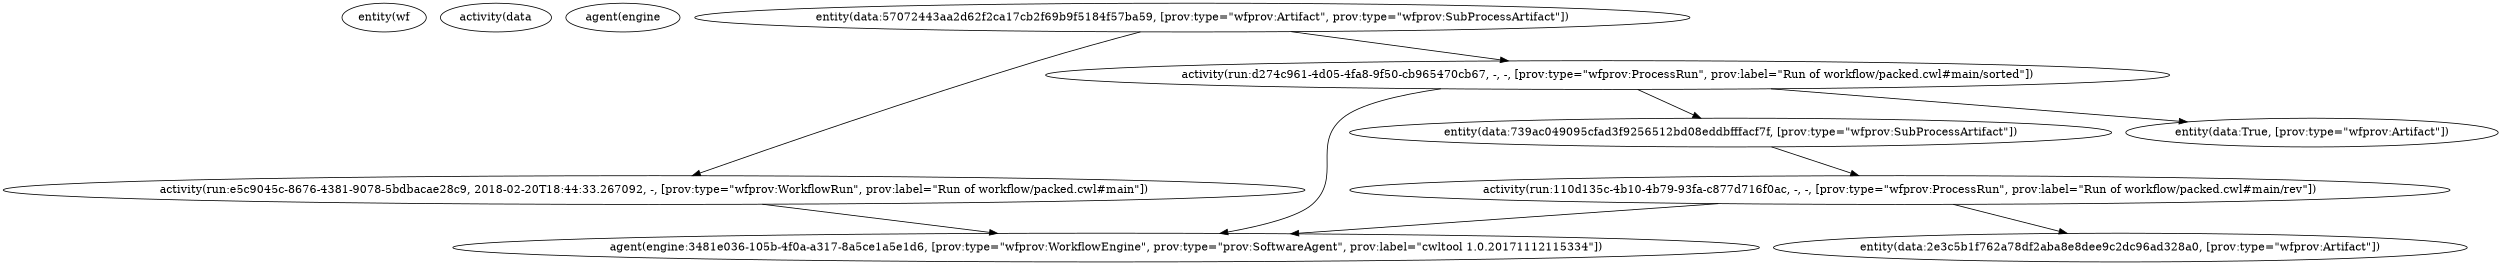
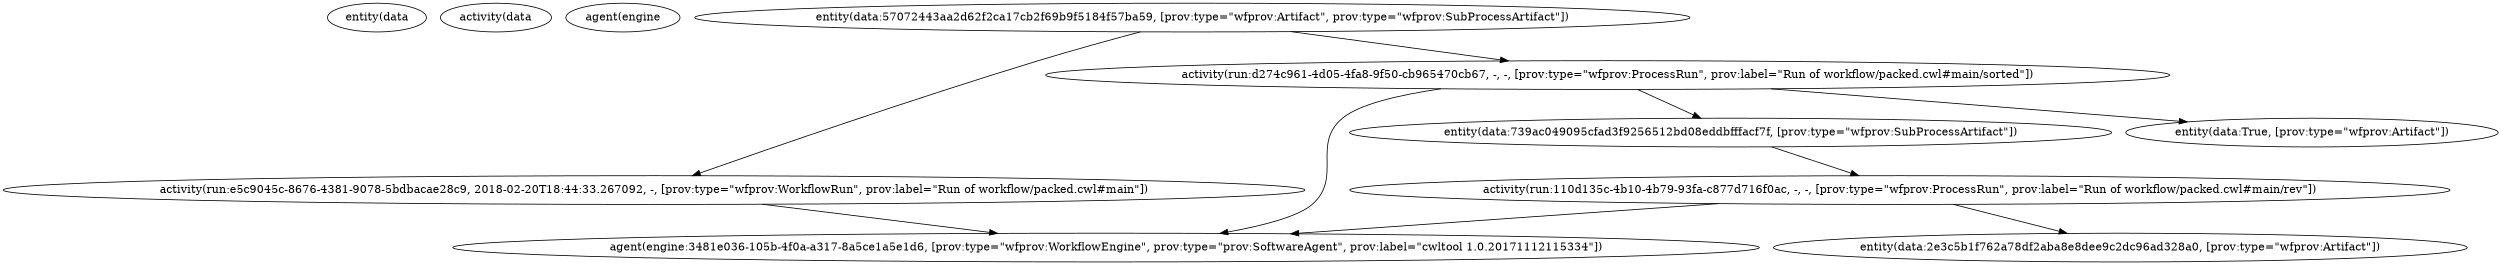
node "entity(data": added
node "entity(wf": removed
